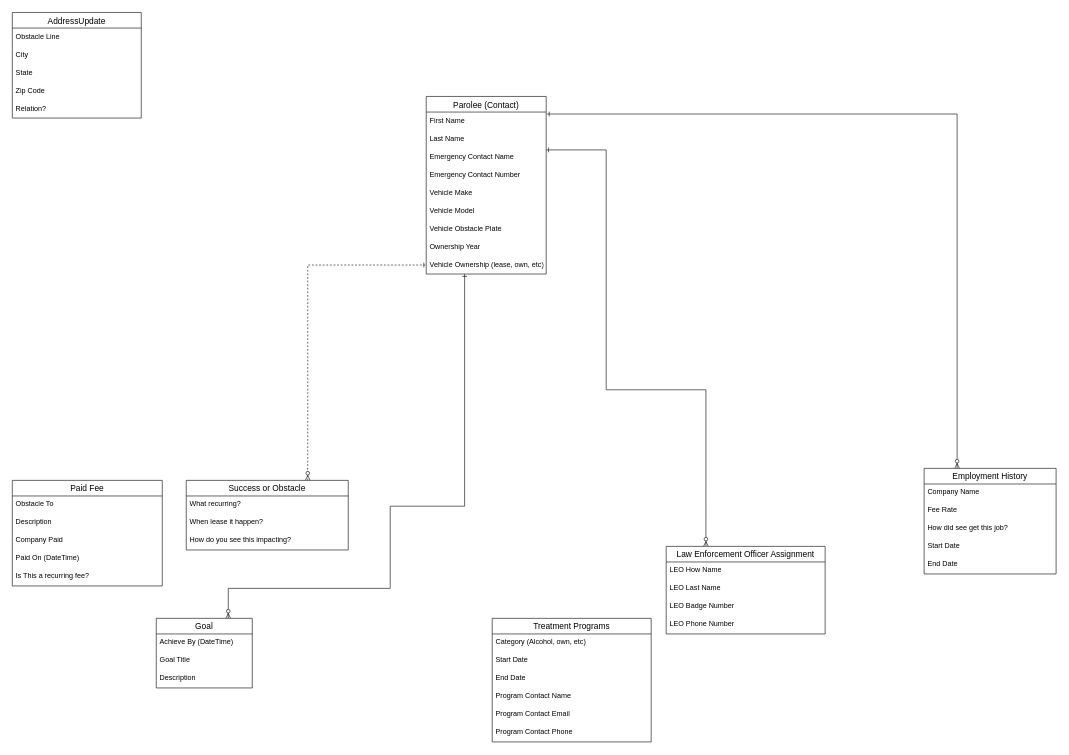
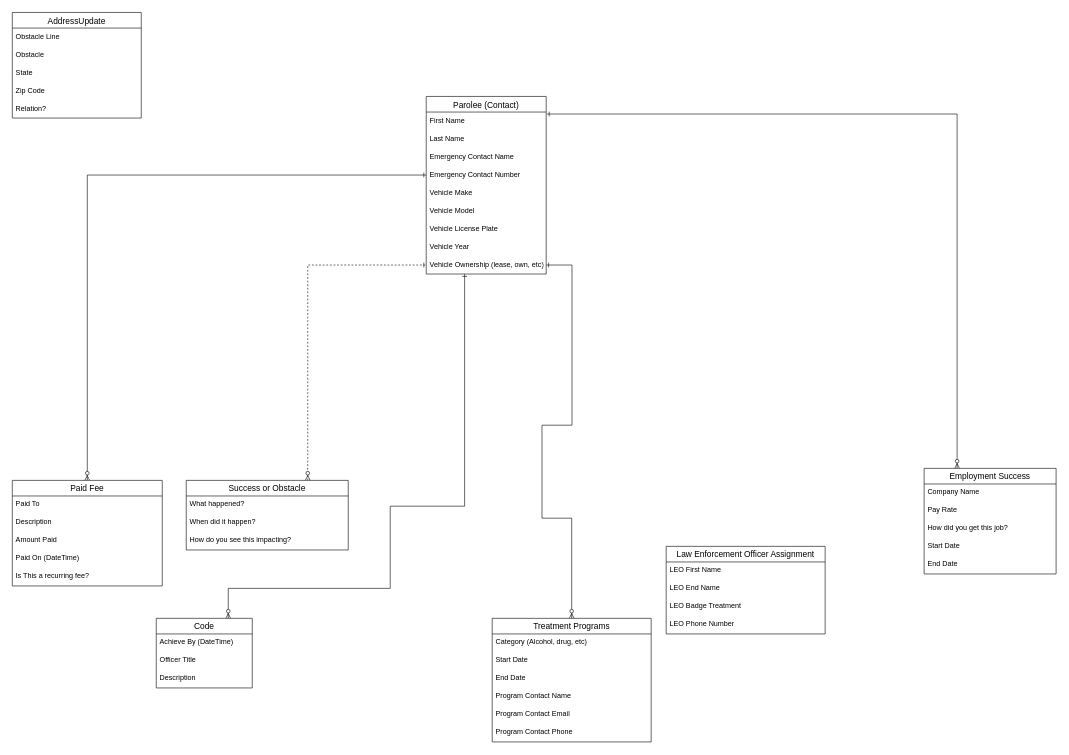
node "City": label "City" -> "Obstacle"
node "Vehicle Obstacle Plate": label "Vehicle Obstacle Plate" -> "Vehicle License Plate"
node "Ownership Year": label "Ownership Year" -> "Vehicle Year"
edge "Emergency Contact Name" -- "Law Enforcement Officer Assignment": removed
edge "Emergency Contact Number" -- "Paid Fee": added
node "Employment History": label "Employment History" -> "Employment Success"
node "Obstacle To": label "Obstacle To" -> "Paid To"
node "What recurring?": label "What recurring?" -> "What happened?"
node "Fee Rate": label "Fee Rate" -> "Pay Rate"
node "When lease it happen?": label "When lease it happen?" -> "When did it happen?"
node "How did see get this job?": label "How did see get this job?" -> "How did you get this job?"
node "Company Paid": label "Company Paid" -> "Amount Paid"
edge "Vehicle Ownership (lease, own, etc)" -- "Treatment Programs": added
node "LEO How Name": label "LEO How Name" -> "LEO First Name"
node "LEO Last Name": label "LEO Last Name" -> "LEO End Name"
node "LEO Badge Number": label "LEO Badge Number" -> "LEO Badge Treatment"
node "Goal": label "Goal" -> "Code"
node "Category (Alcohol, own, etc)": label "Category (Alcohol, own, etc)" -> "Category (Alcohol, drug, etc)"
node "Goal Title": label "Goal Title" -> "Officer Title"
